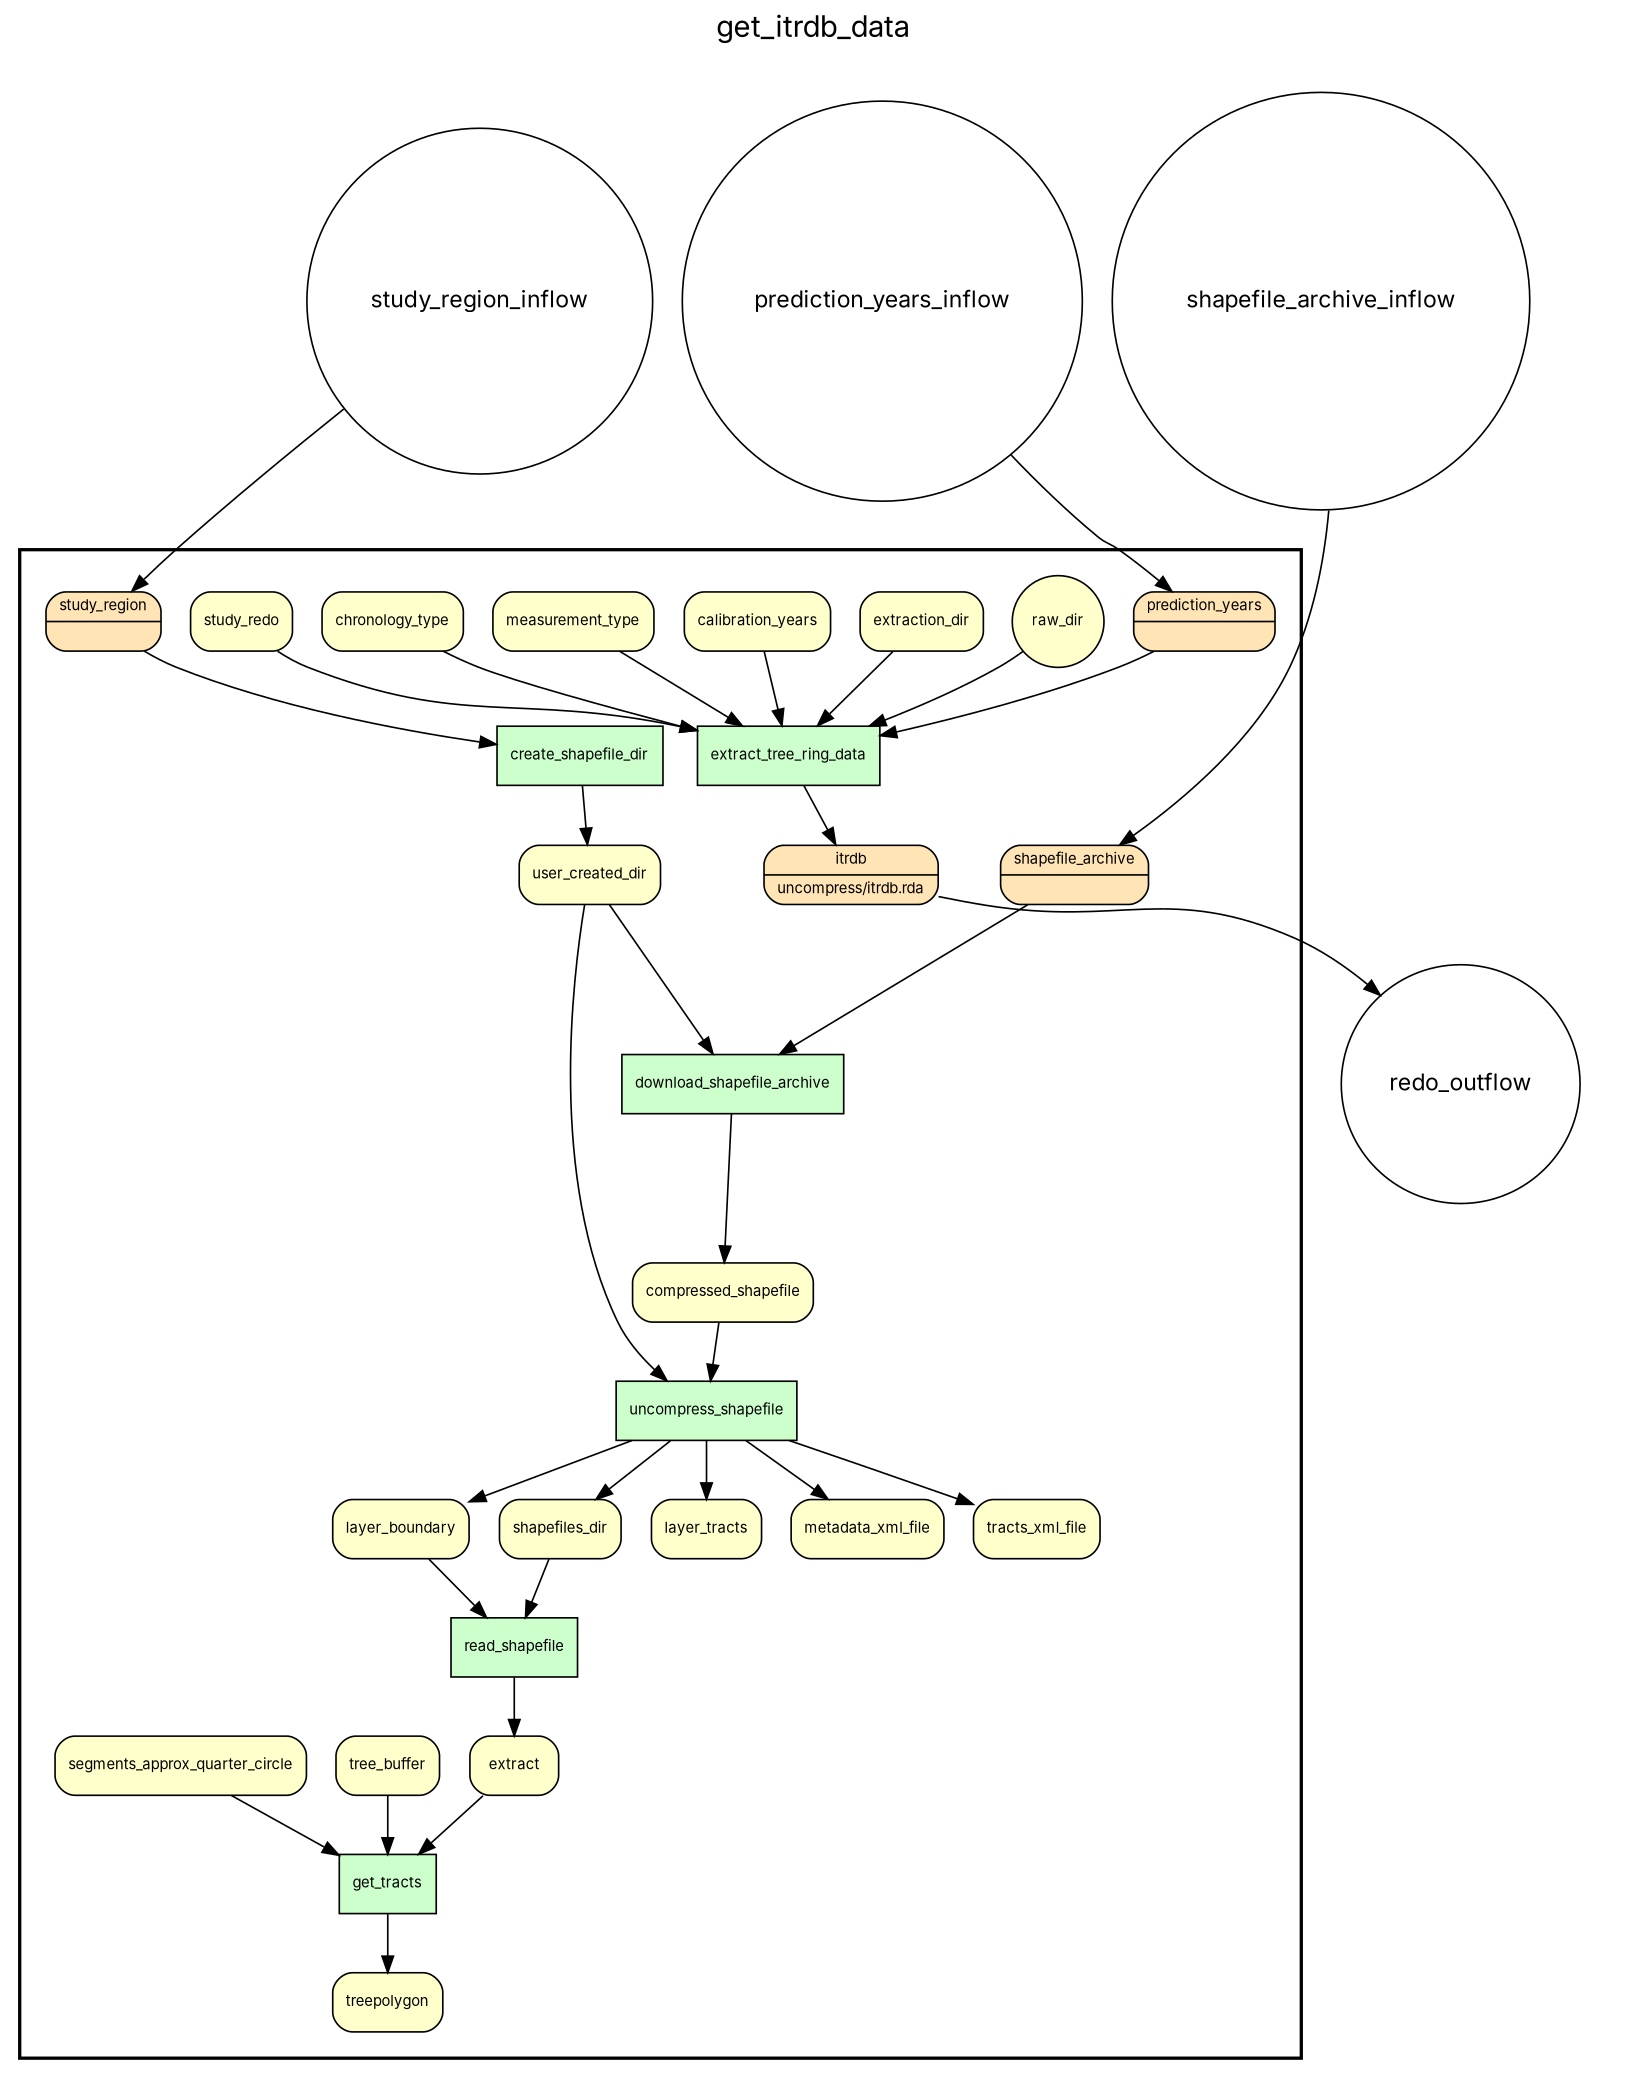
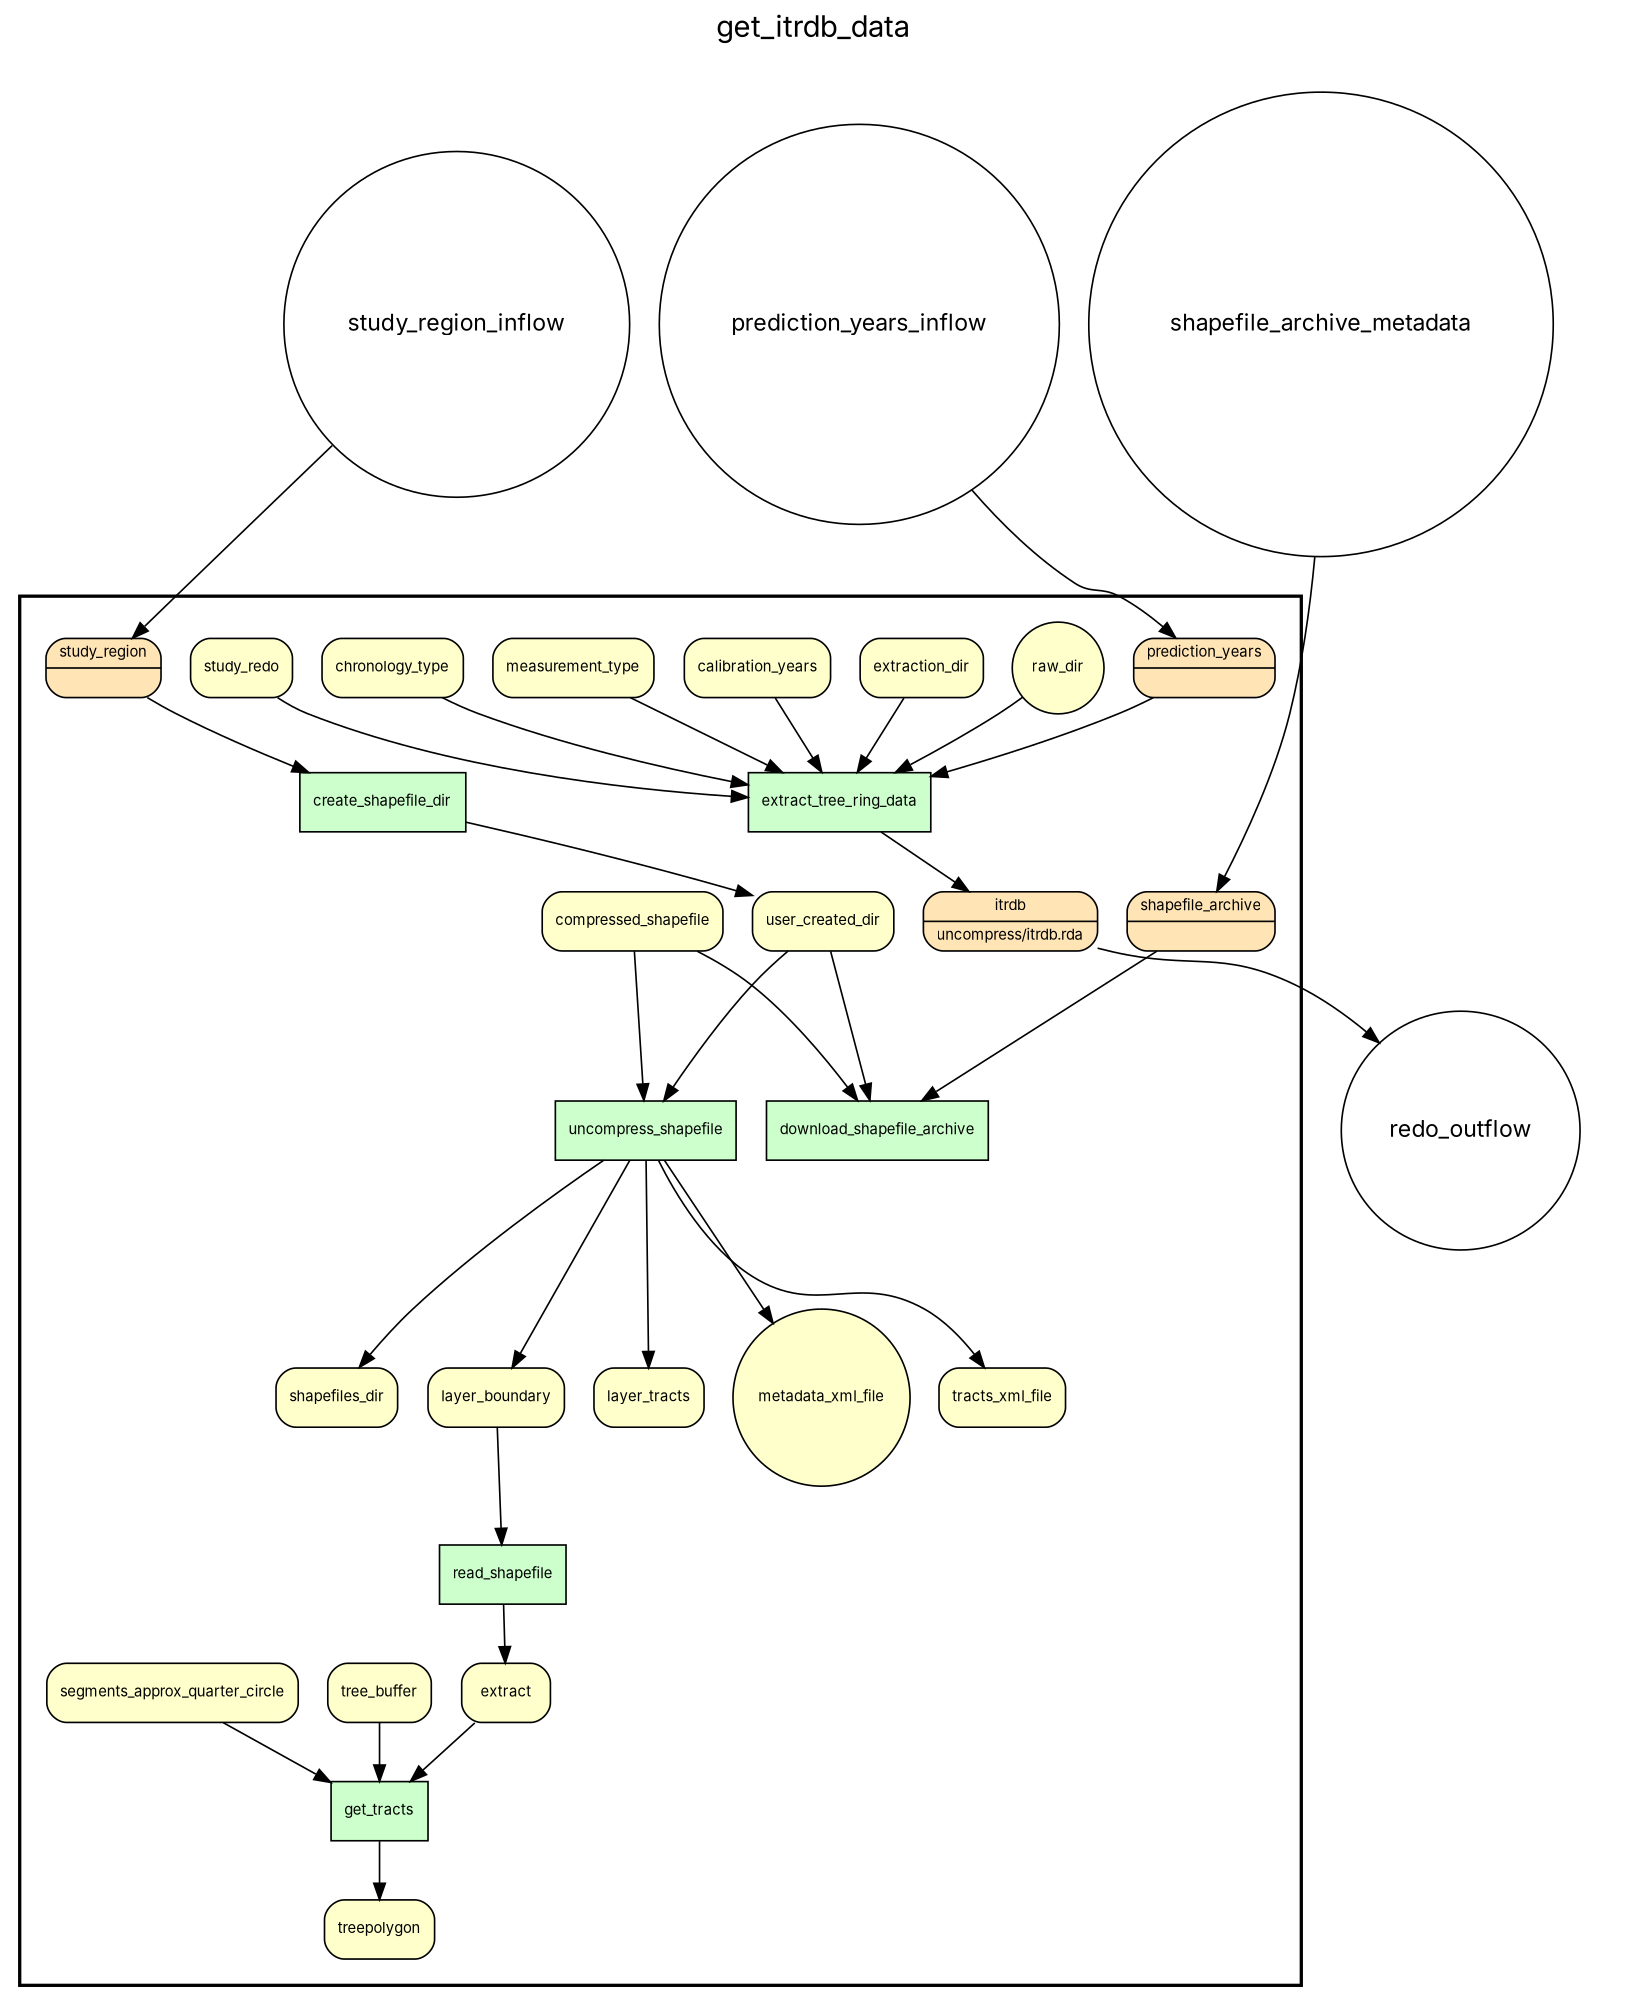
node "shapefile_archive_inflow": label "shapefile_archive_inflow" -> "shapefile_archive_metadata"
edge "download_shapefile_archive" -> "compressed_shapefile": reversed
node "metadata_xml_file": shape box -> circle
edge "shapefiles_dir" -> "read_shapefile": removed
